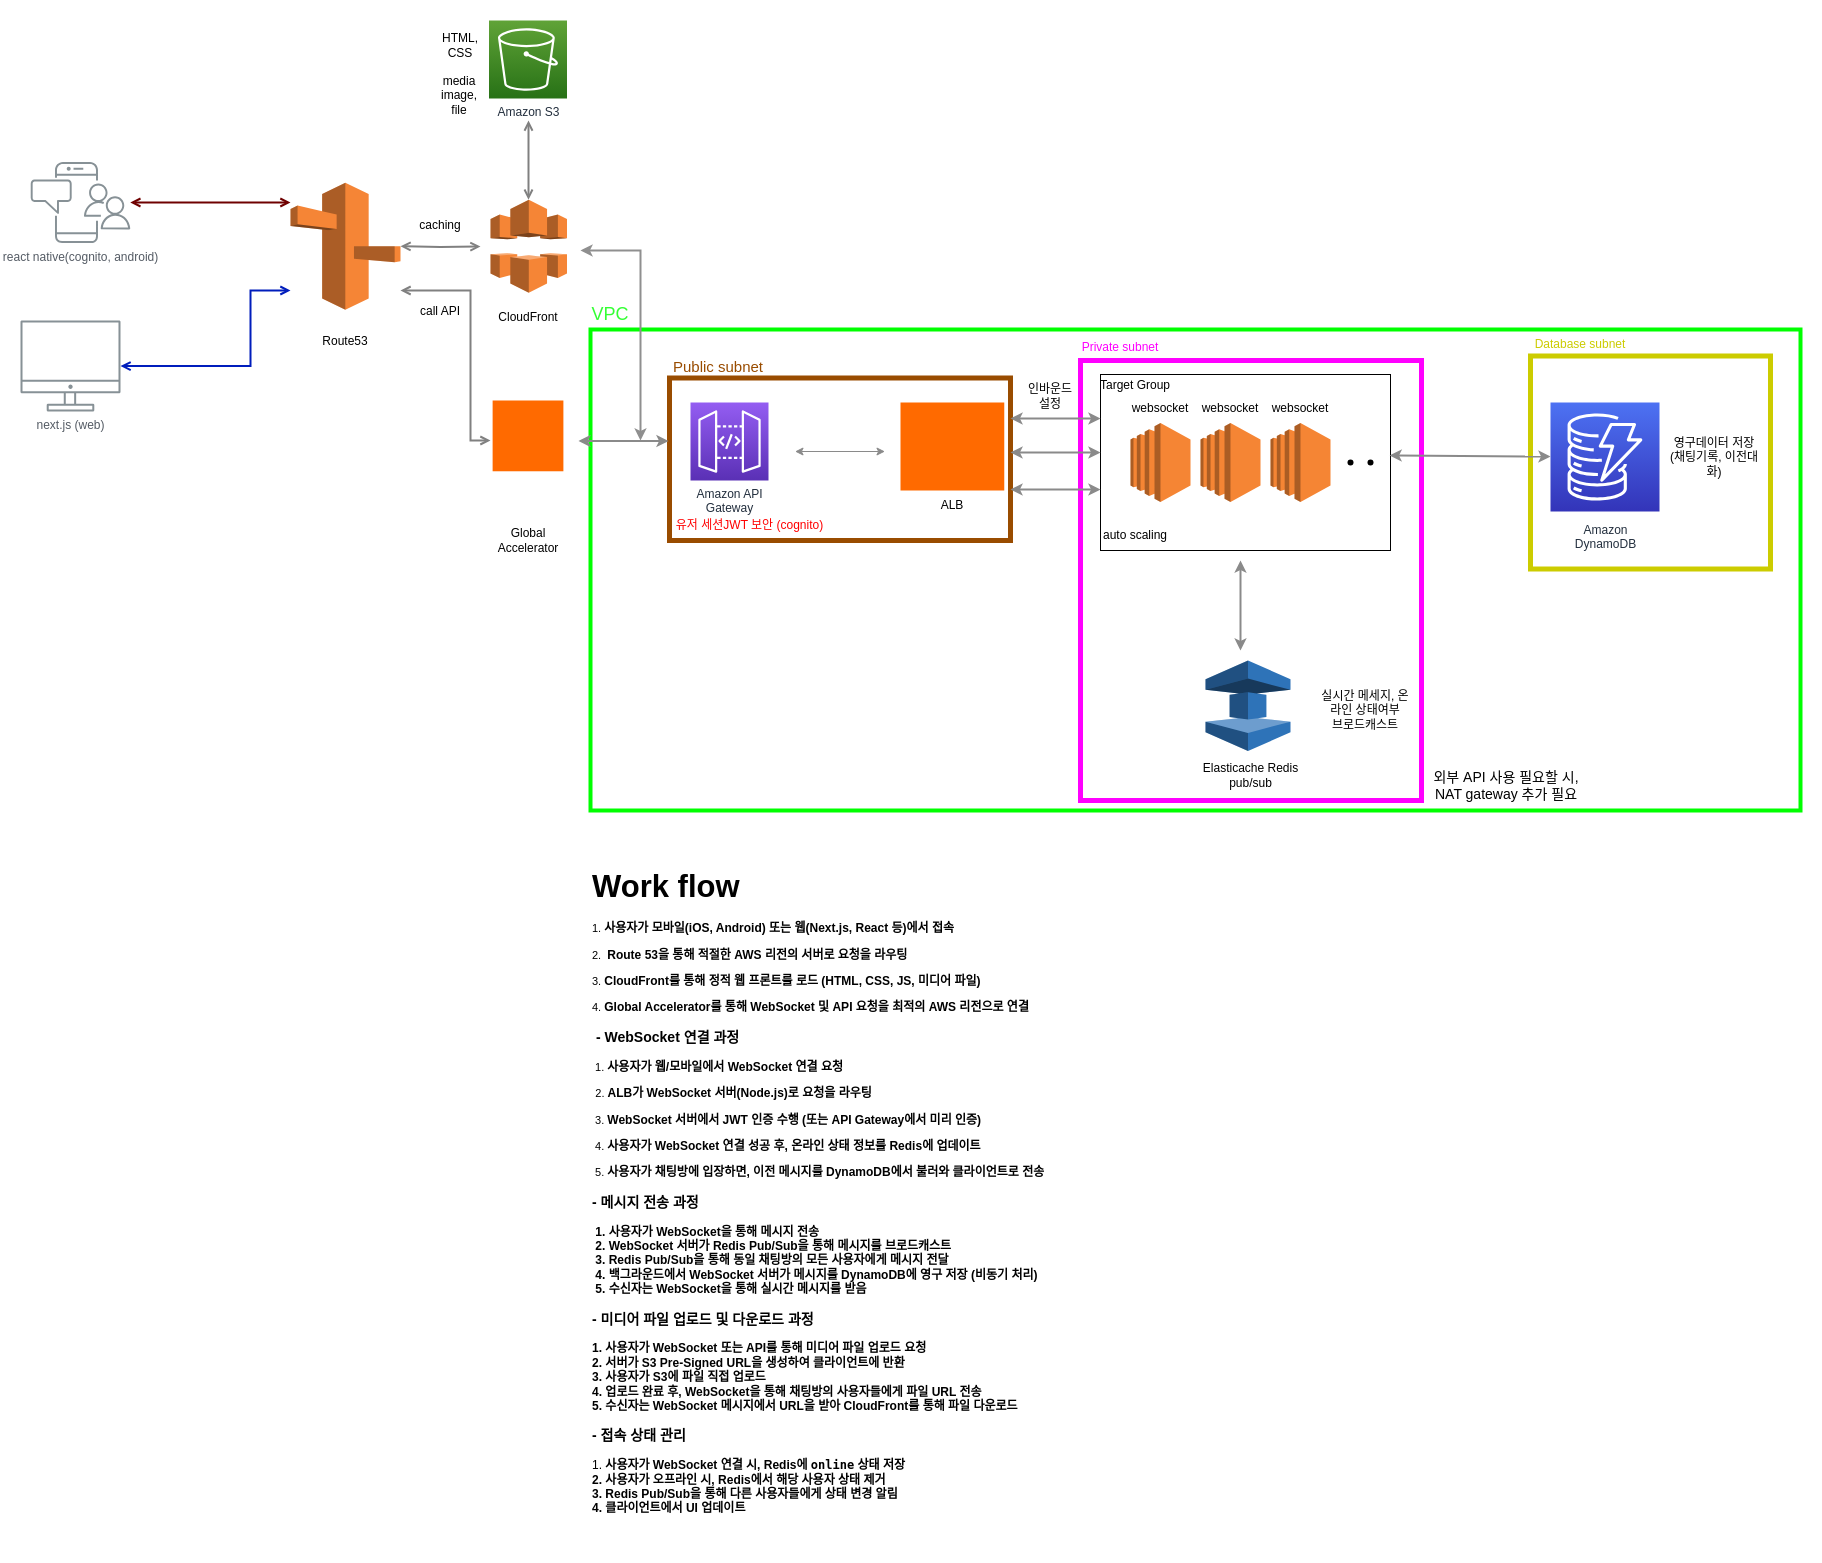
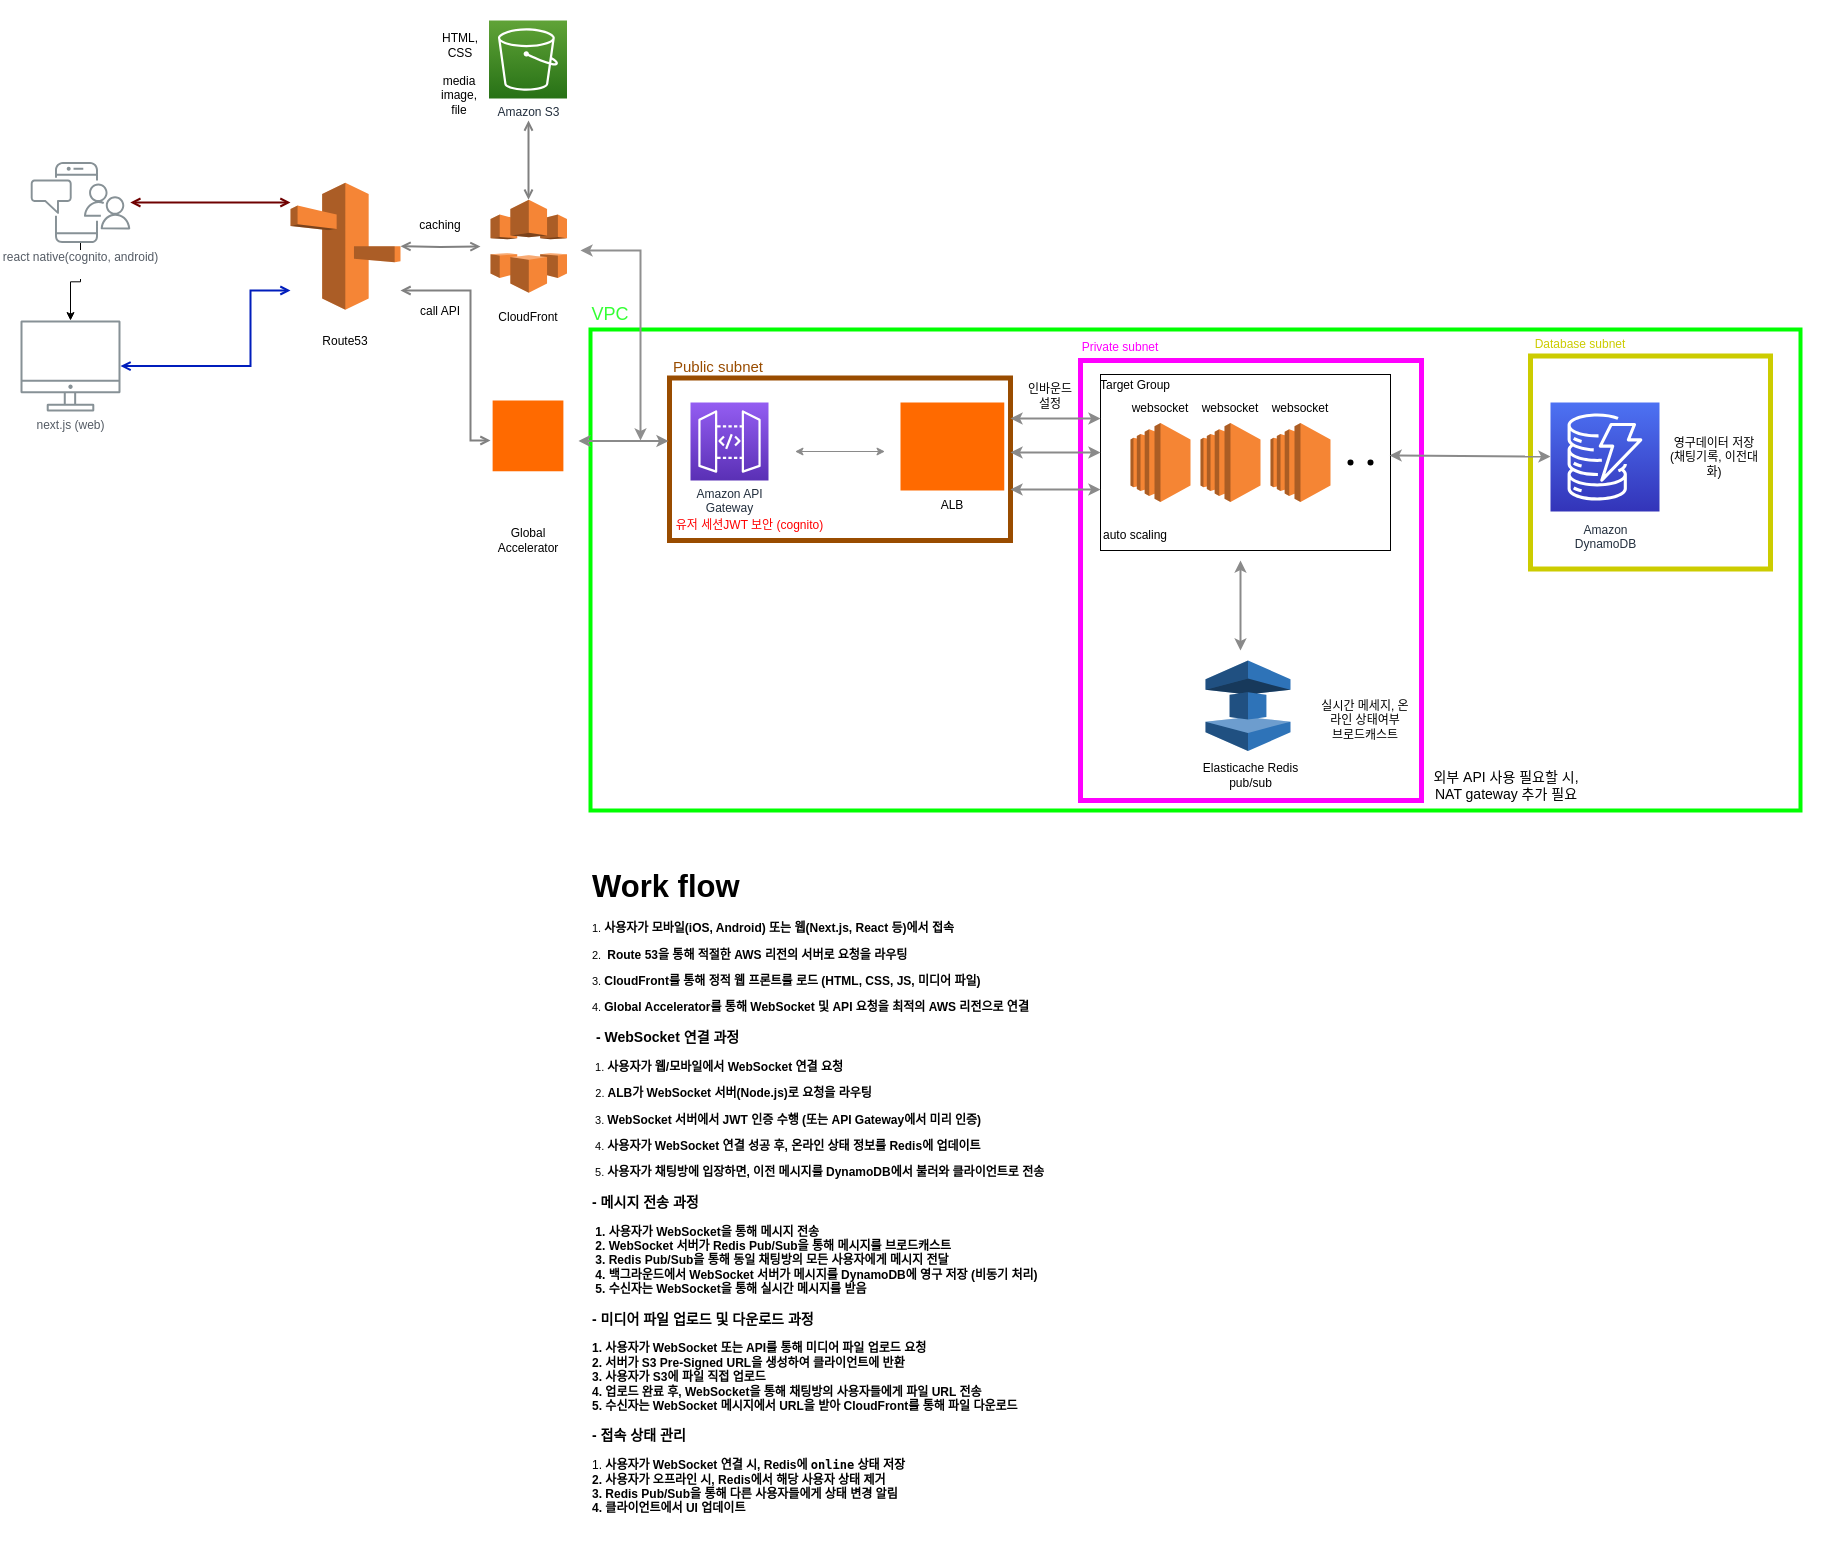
edge "react native(cognito, android)" -> "next.js (web)": added
node "실시간 메세지, 온라인 상태여부 브로드캐스트": moved (1366, 711) -> (1366, 721)
